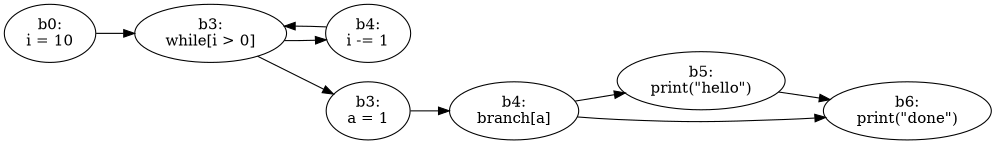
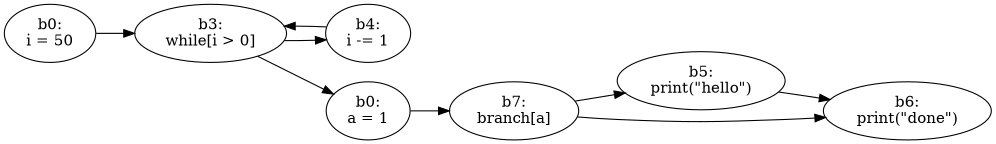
node "b0: i = 10": label "b0: i = 10" -> "b0: i = 50"
node "b3: a = 1": label "b3: a = 1" -> "b0: a = 1"
node "b4: branch[a]": label "b4: branch[a]" -> "b7: branch[a]"
